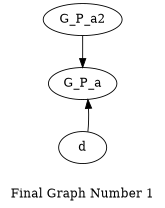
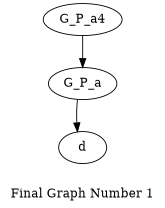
node "G_P_a2": label "G_P_a2" -> "G_P_a4"
edge "d" -> "G_P_a": reversed
